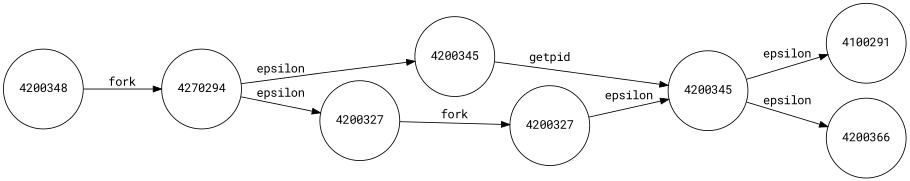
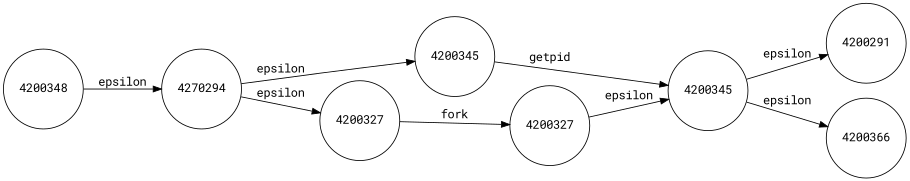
node "4100291": label "4100291" -> "4200291"
edge "4200348" -> "4270294": label "fork" -> "epsilon"
